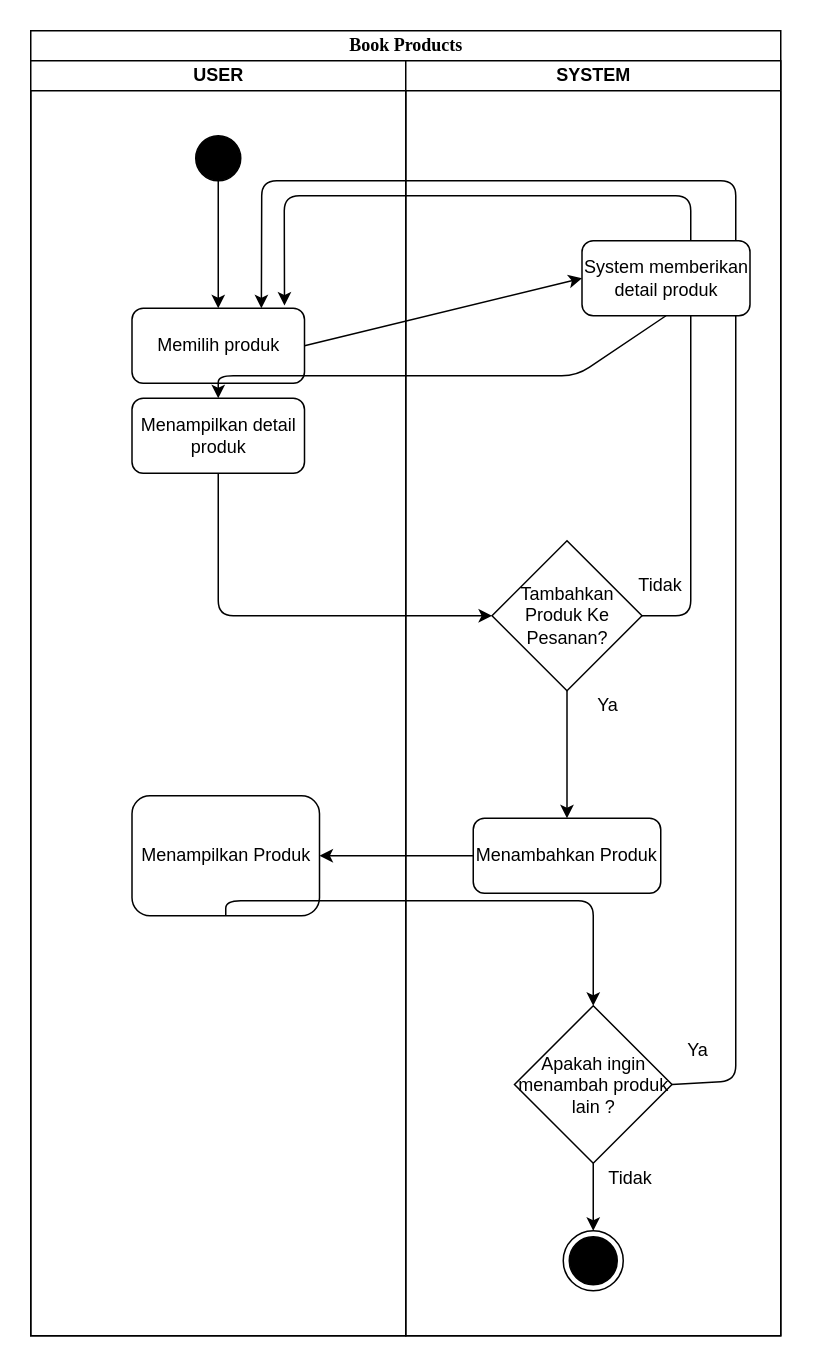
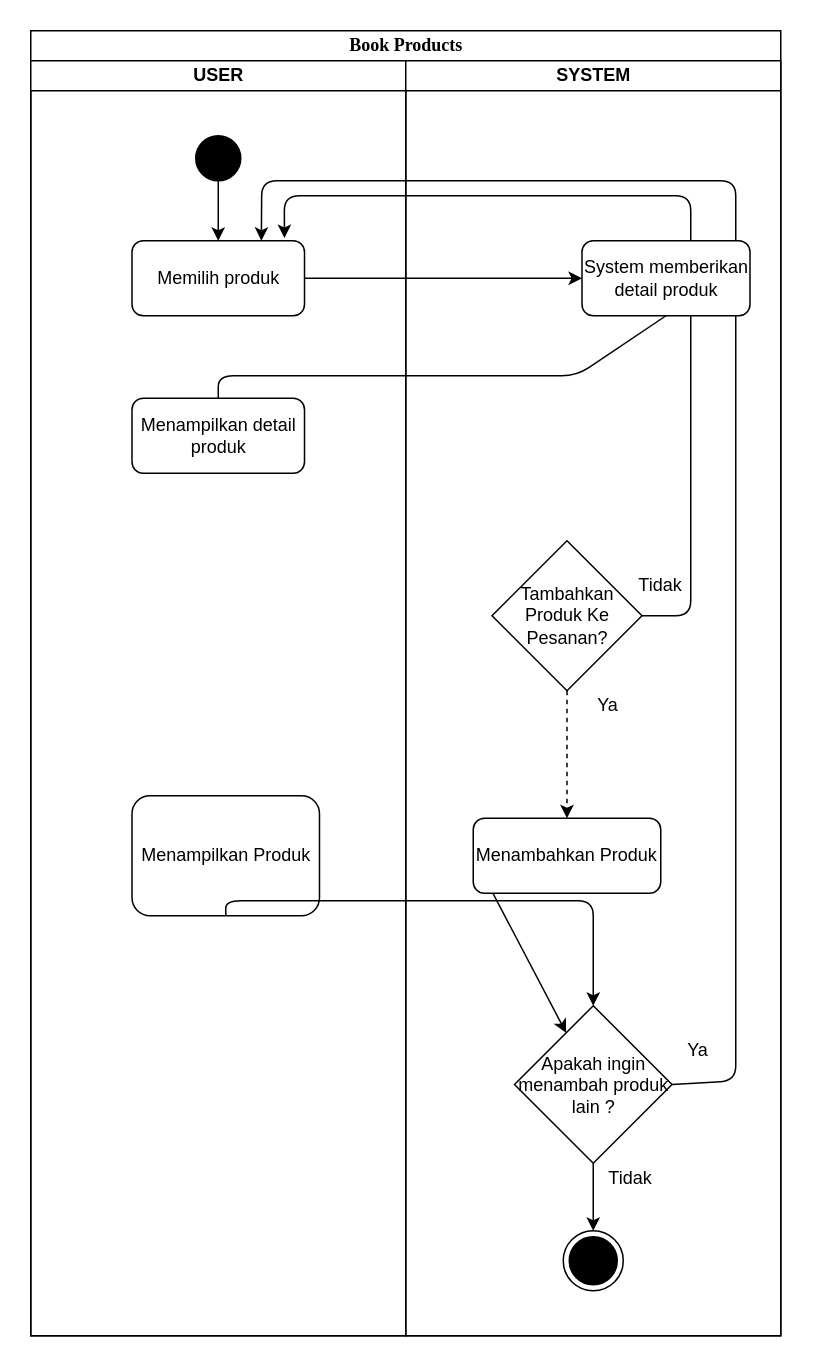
node "Memilih produk": moved (218, 346) -> (218, 278)
edge "System memberikan detail produk" -> "Menampilkan detail produk": arrowhead classic -> none
edge "Menampilkan detail produk" -> "Tambahkan Produk Ke Pesanan?": removed
edge "Tambahkan Produk Ke Pesanan?" -> "Menambahkan Produk": style solid -> dashed
edge "Menambahkan Produk" -> "Menampilkan Produk": now "Menambahkan Produk" -> "Apakah ingin menambah produk lain ?"
